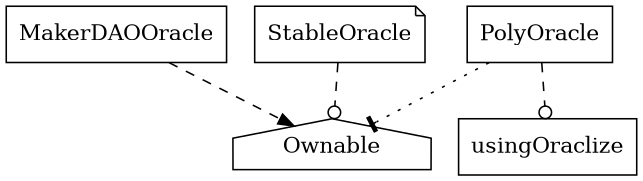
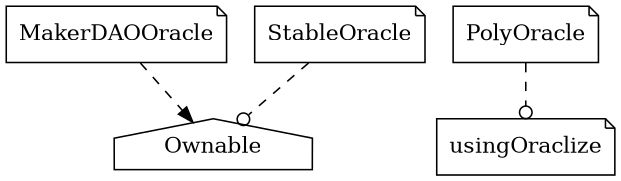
node "MakerDAOOracle": shape box -> note
node "PolyOracle": shape box -> note
edge "PolyOracle" -> "Ownable": removed
node "usingOraclize": shape box -> note
